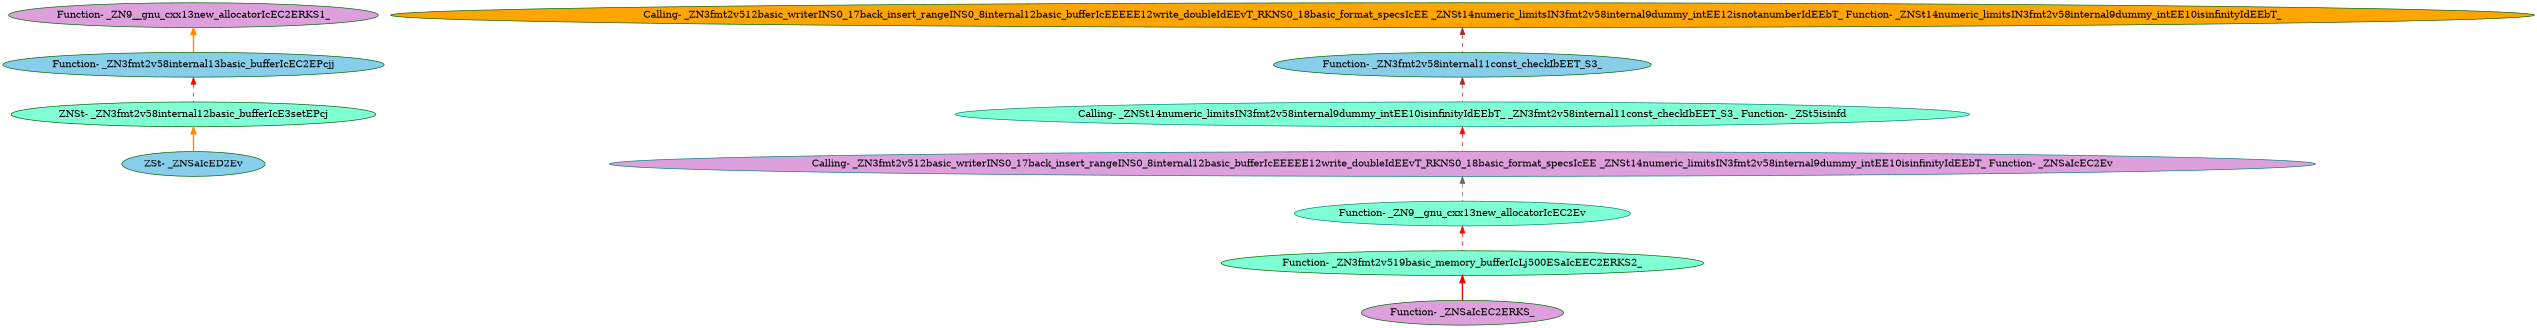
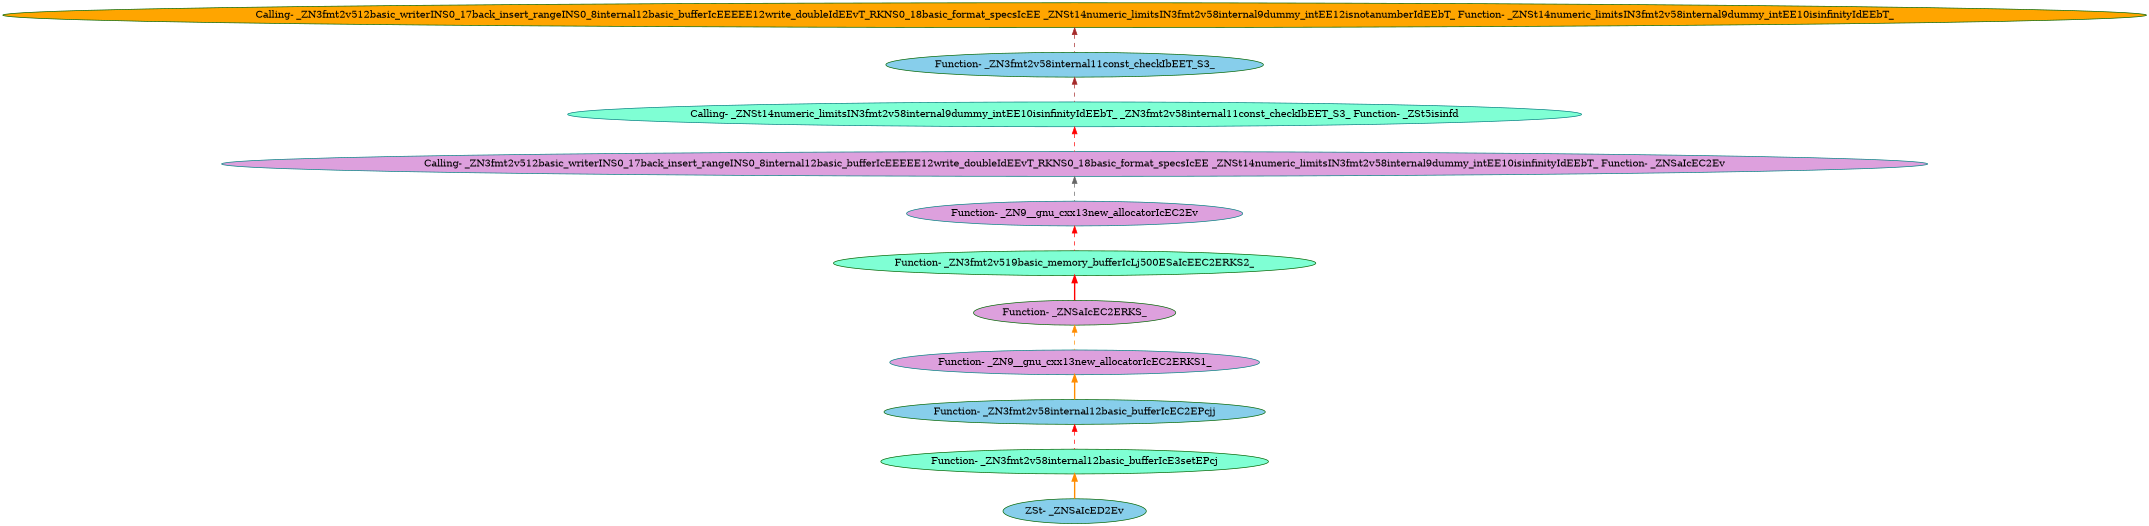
node "Function- _ZN9__gnu_cxx13new_allocatorIcEC2ERKS1_": color darkgreen -> teal
node "Function- _ZN3fmt2v58internal13basic_bufferIcEC2EPcjj": label "Function- _ZN3fmt2v58internal13basic_bufferIcEC2EPcjj" -> "Function- _ZN3fmt2v58internal12basic_bufferIcEC2EPcjj"
node "ZNSt- _ZN3fmt2v58internal12basic_bufferIcE3setEPcj": label "ZNSt- _ZN3fmt2v58internal12basic_bufferIcE3setEPcj" -> "Function- _ZN3fmt2v58internal12basic_bufferIcE3setEPcj"
node "Function- _ZN9__gnu_cxx13new_allocatorIcEC2Ev": fillcolor aquamarine -> plum
edge "Function- _ZN9__gnu_cxx13new_allocatorIcEC2ERKS1_" -> "Function- _ZNSaIcEC2ERKS_": added
